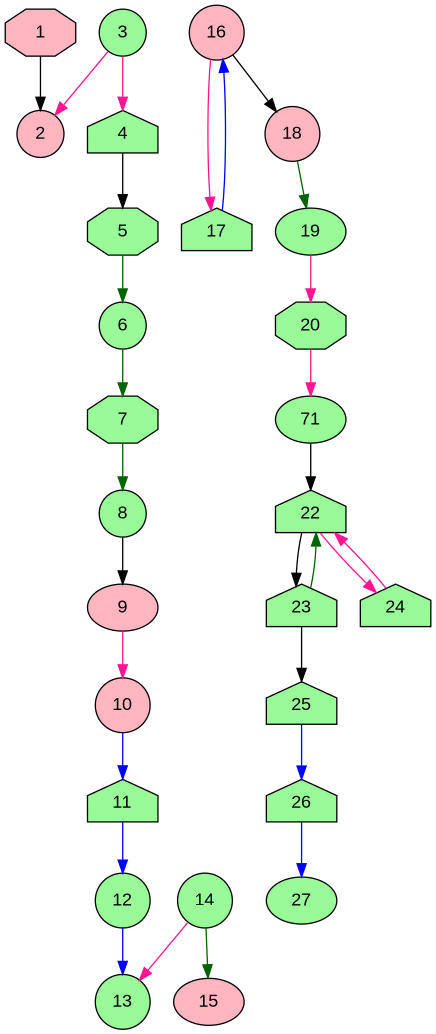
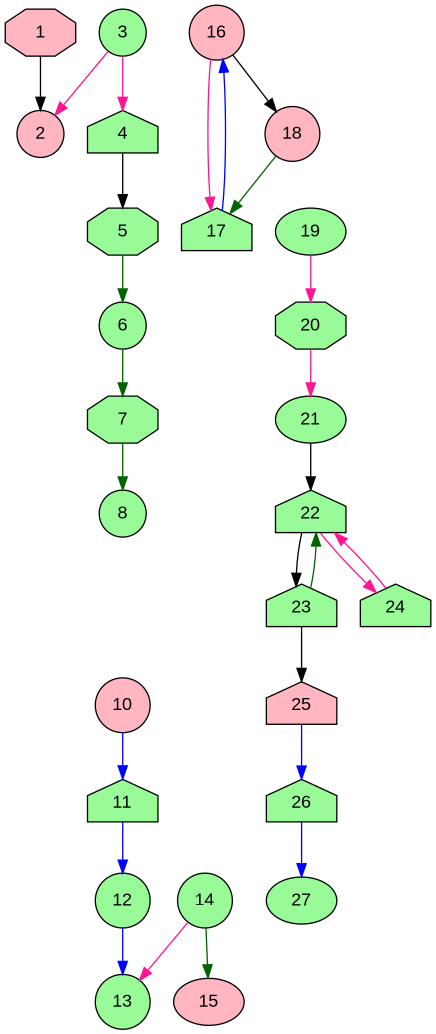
edge "18" -> "19": now "18" -> "17"
node "71": label "71" -> "21"
node "9": removed
node "25": fillcolor palegreen -> lightpink
